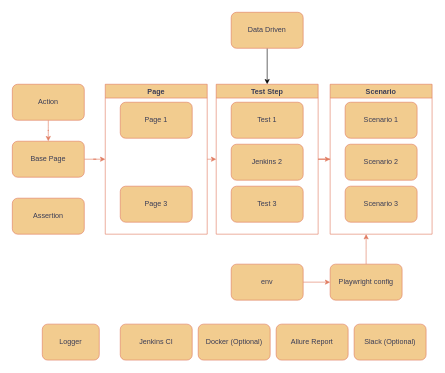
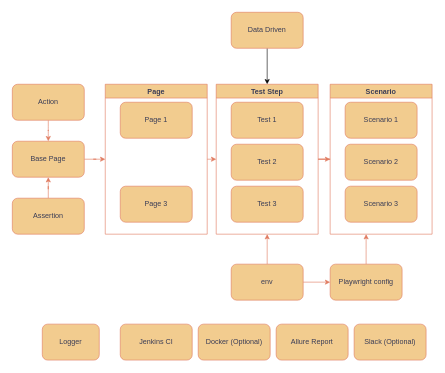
node "Jenkins 2": label "Jenkins 2" -> "Test 2"
edge "Assertion" -> "Base Page": added
edge "env" -> "Test Step": added
